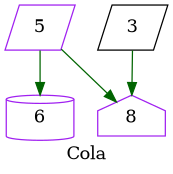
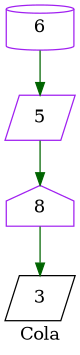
edge "5" -> "6": reversed
edge "3" -> "8": reversed
